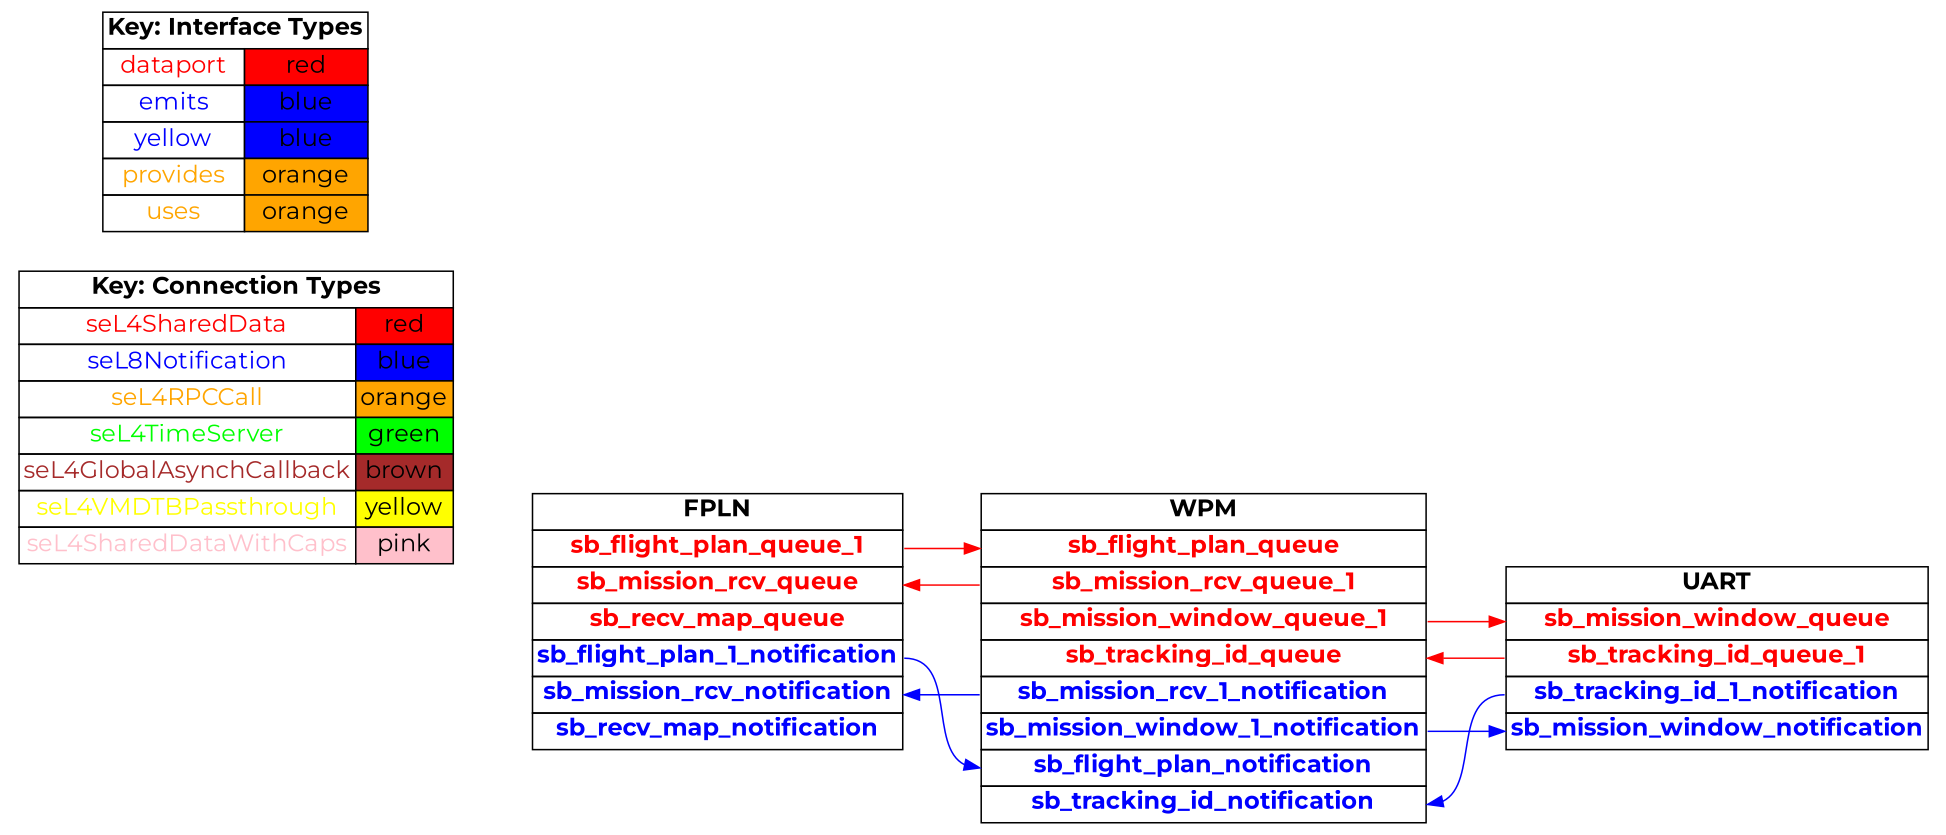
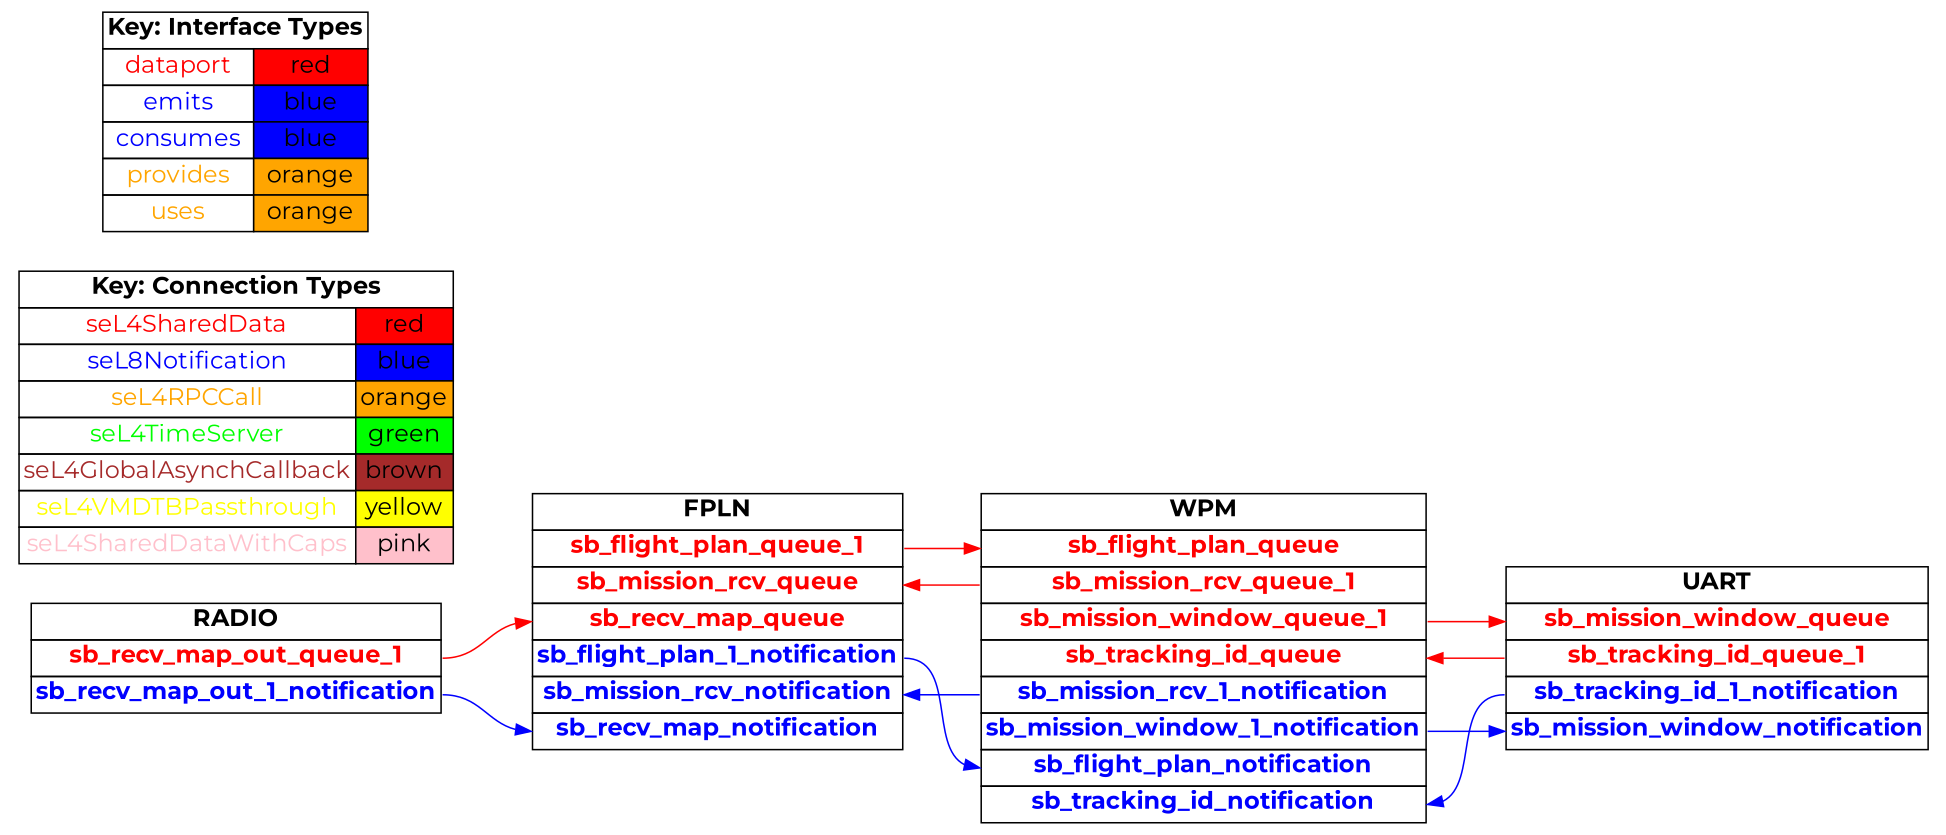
node "Key: Interface Types": text "yellow" -> "consumes"
node "RADIO": added
